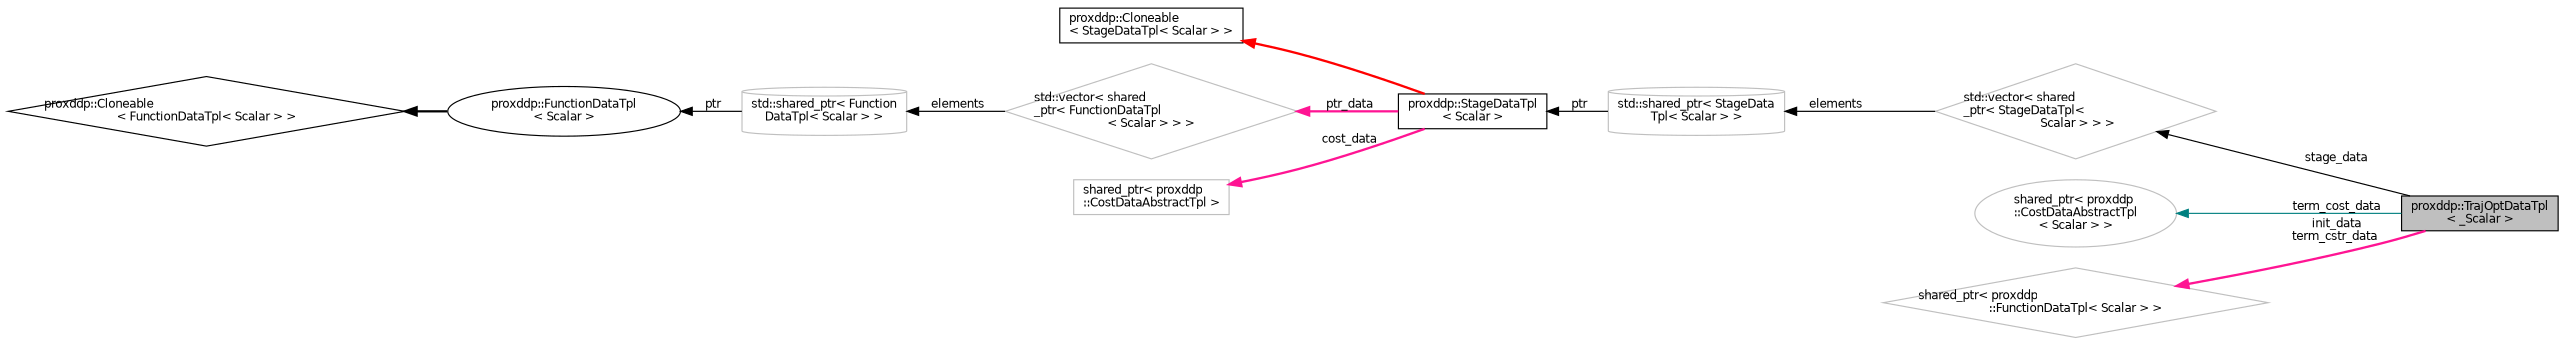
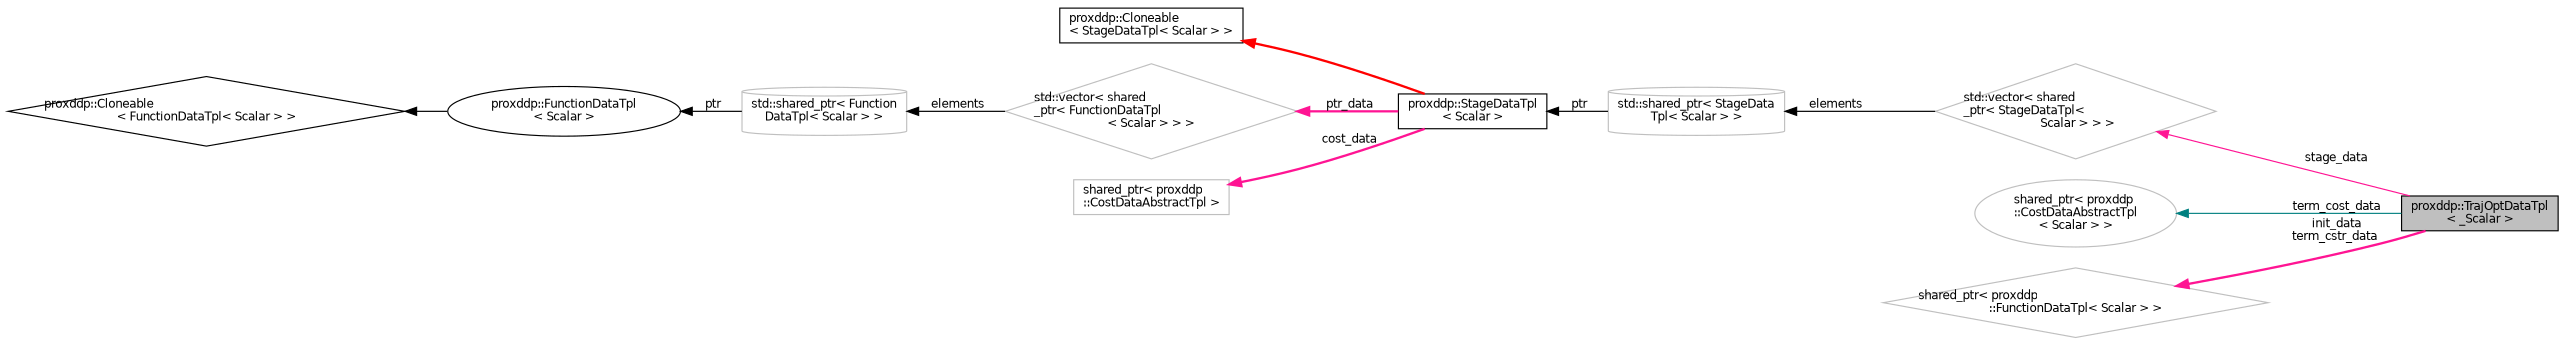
edge "proxddp::FunctionDataTpl < Scalar >" -> "proxddp::Cloneable < FunctionDataTpl< Scalar > >": style bold -> solid
edge "proxddp::TrajOptDataTpl < _Scalar >" -> "std::vector< shared _ptr< StageDataTpl< Scalar > > >": color black -> deeppink
